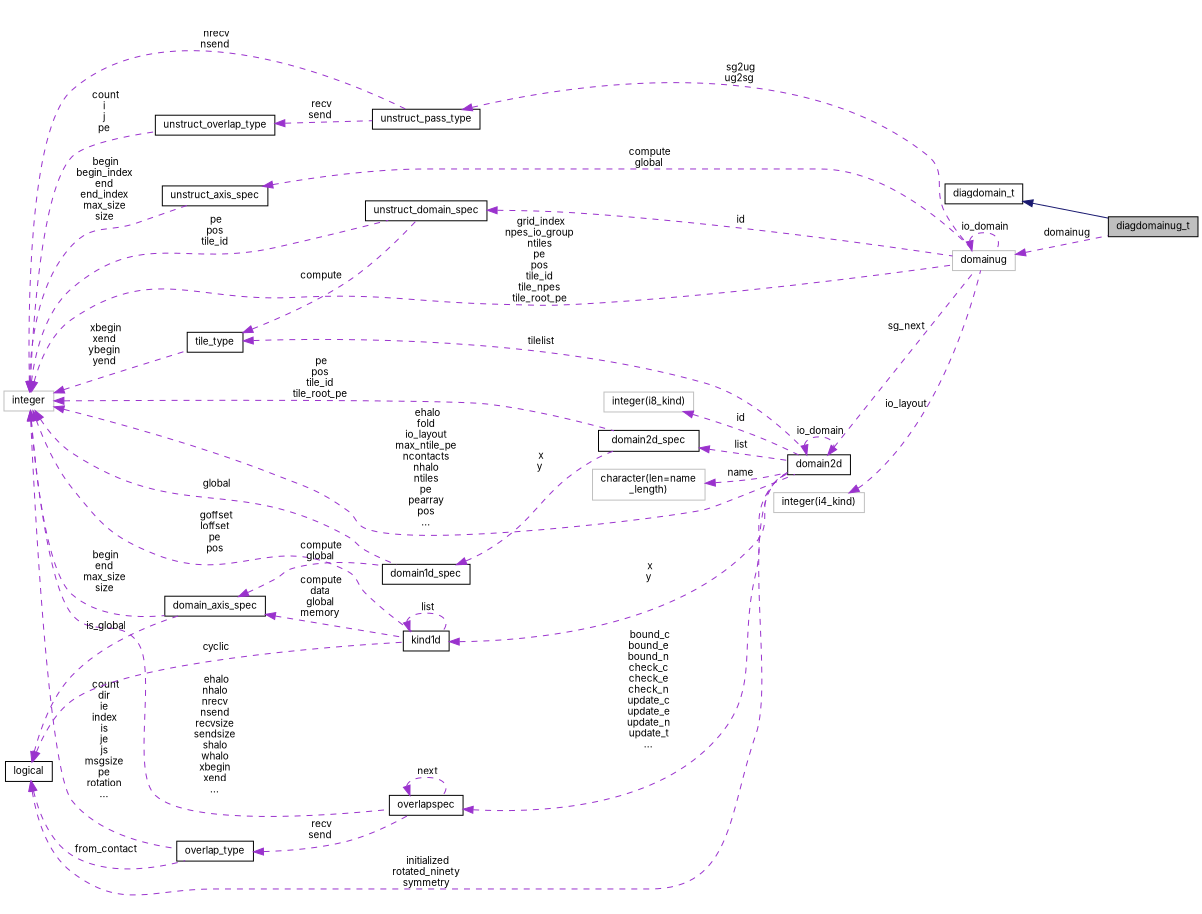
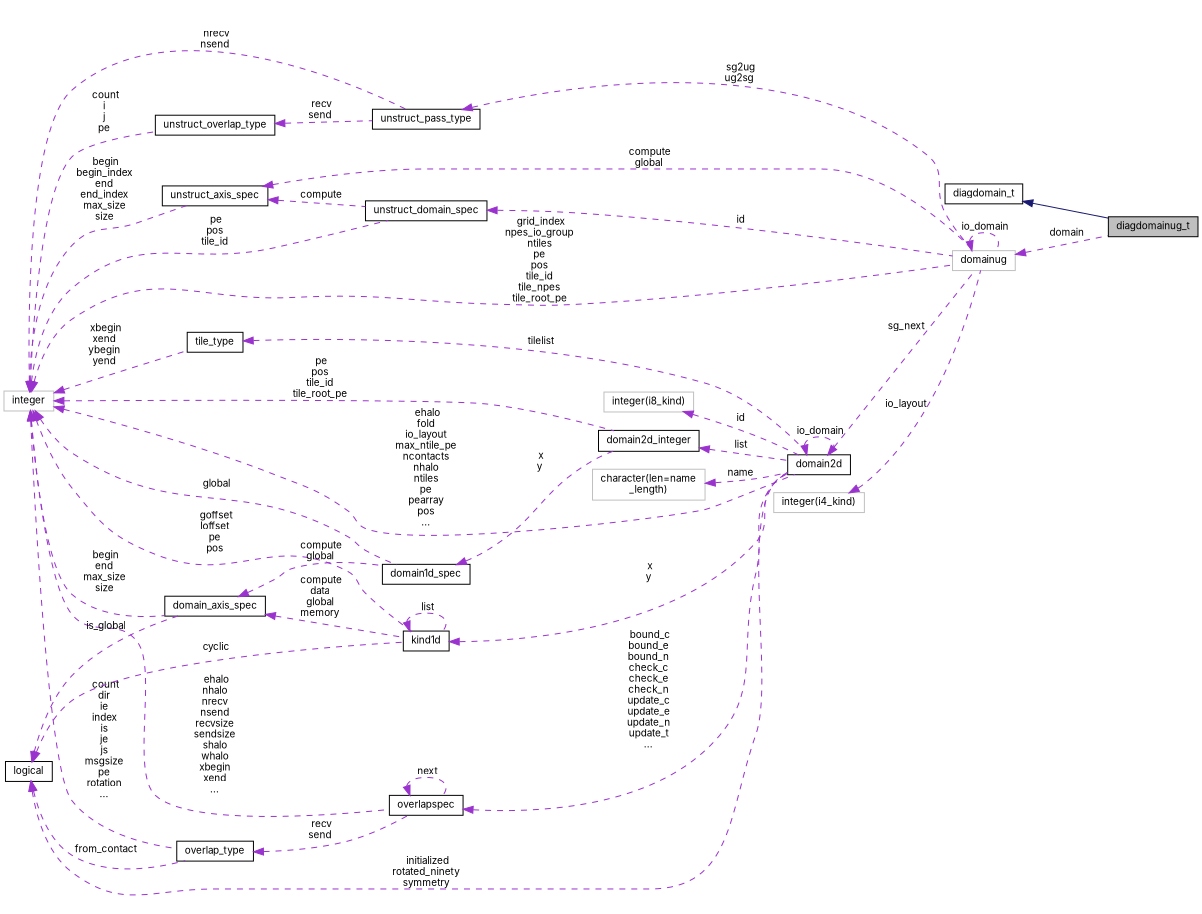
edge "diagdomainug_t" -> "domainug": label " domainug" -> " domain"
edge "unstruct_domain_spec" -> "tile_type": now "unstruct_domain_spec" -> "unstruct_axis_spec"
node "domain2d_spec": label "domain2d_spec" -> "domain2d_integer"
